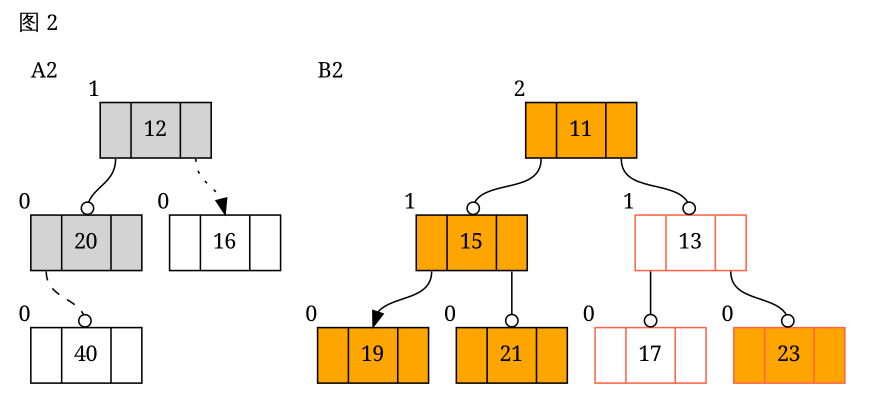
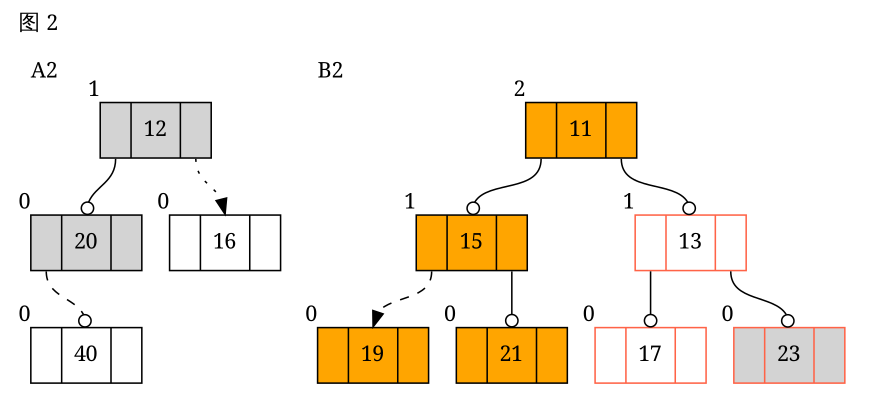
edge "15" -> "19": style solid -> dashed
node "23": fillcolor orange -> lightgrey
